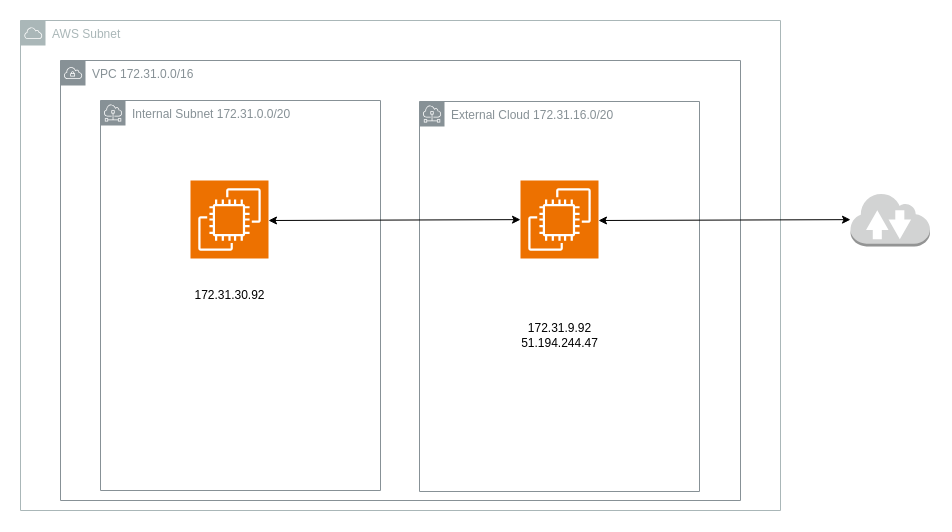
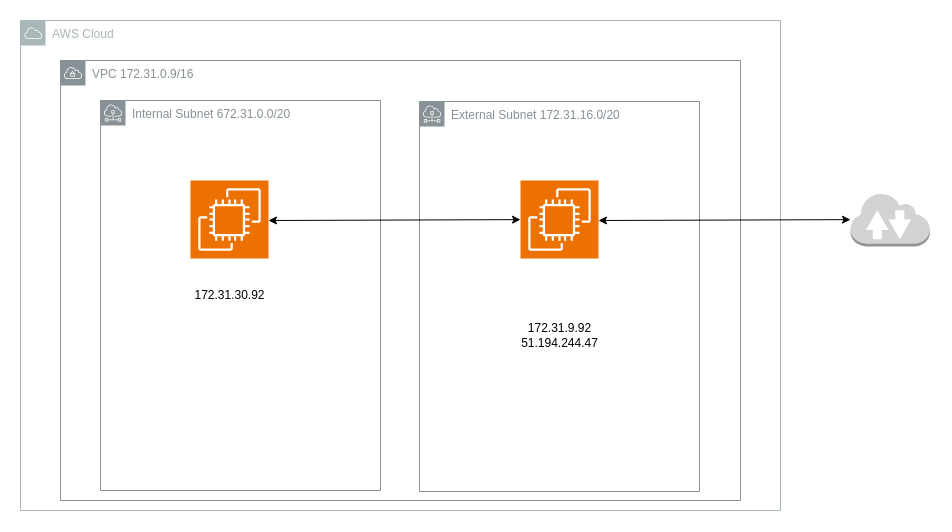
node "AWS Subnet": label "AWS Subnet" -> "AWS Cloud"
node "VPC 172.31.0.0/16": label "VPC 172.31.0.0/16" -> "VPC 172.31.0.9/16"
node "Internal Subnet 172.31.0.0/20": label "Internal Subnet 172.31.0.0/20" -> "Internal Subnet 672.31.0.0/20"
node "External Cloud 172.31.16.0/20": label "External Cloud 172.31.16.0/20" -> "External Subnet 172.31.16.0/20"
